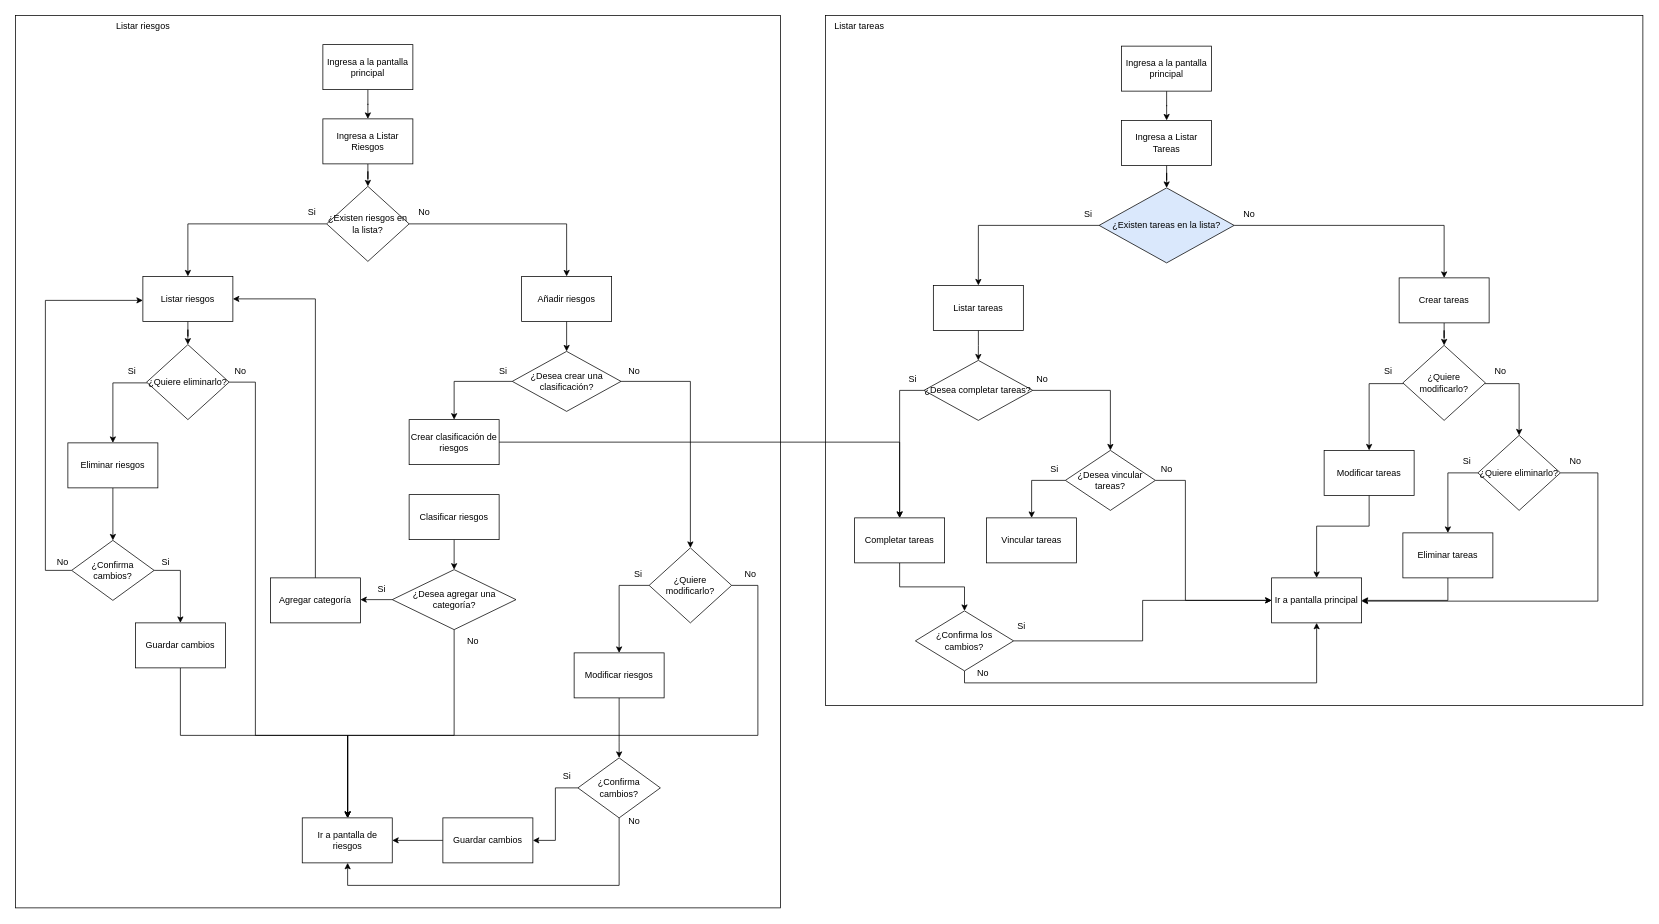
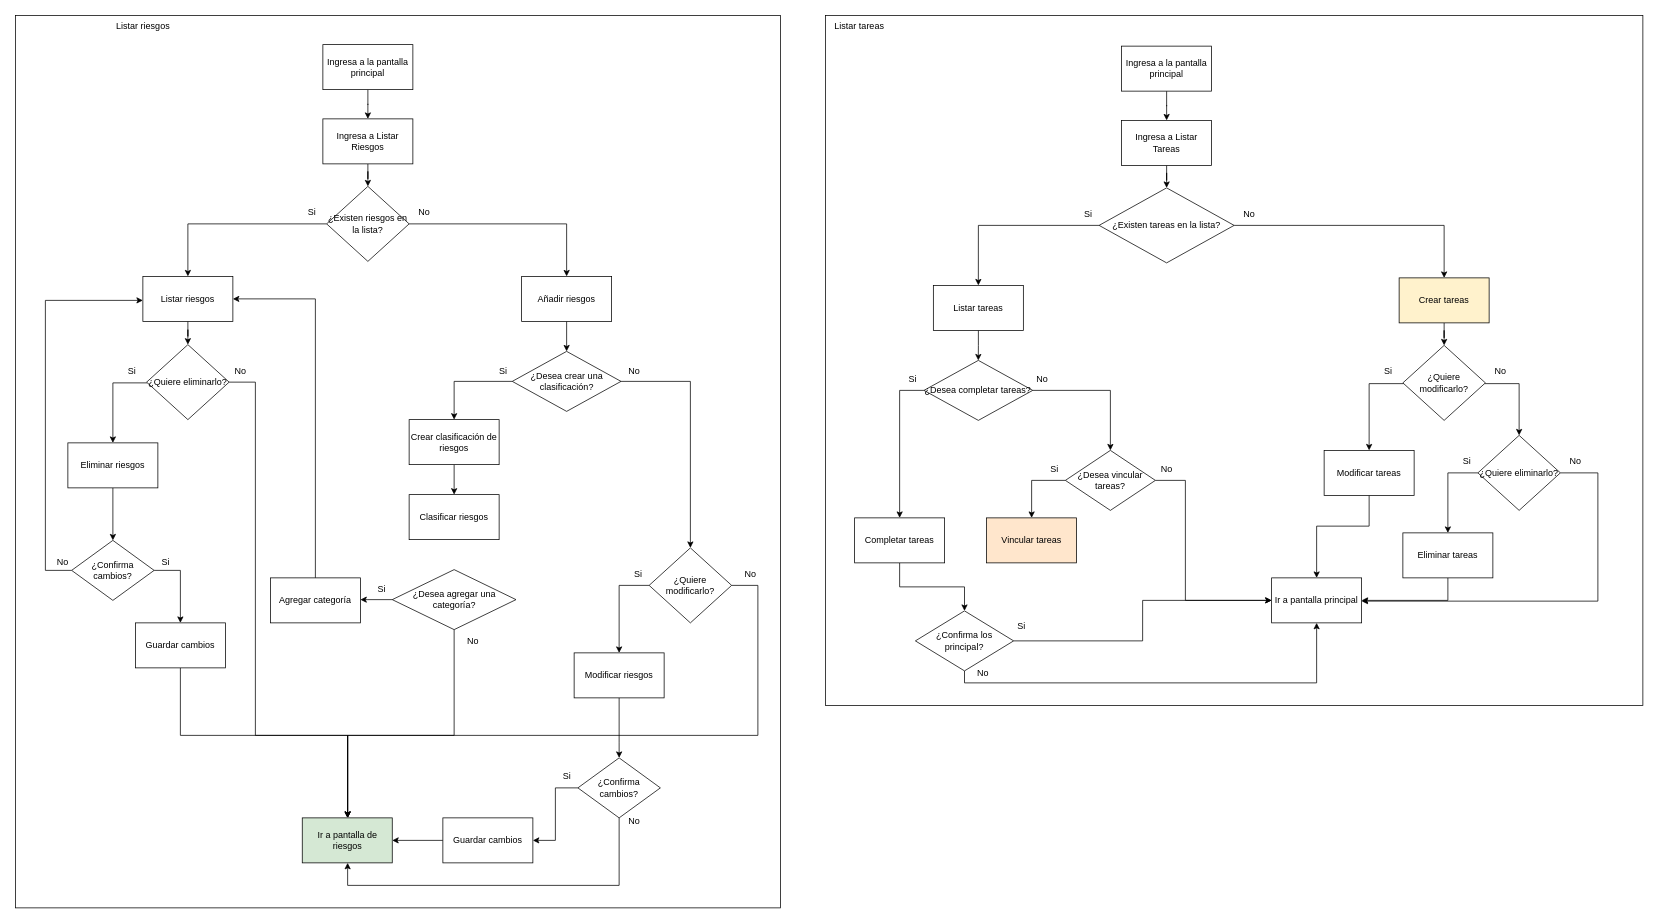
node "¿Existen tareas en la lista?": fillcolor #dae8fc -> #ffffff
node "Crear tareas": fillcolor #ffffff -> #fff2cc
edge "Crear clasificación de riesgos" -> "Completar tareas": now "Crear clasificación de riesgos" -> "Clasificar riesgos"
node "Vincular tareas": fillcolor #ffffff -> #ffe6cc
edge "Clasificar riesgos" -> "¿Desea agregar una categoría?": removed
node "¿Confirma los cambios?": label "¿Confirma los cambios?" -> "¿Confirma los principal?"
node "Ir a pantalla de riesgos": fillcolor #ffffff -> #d5e8d4
